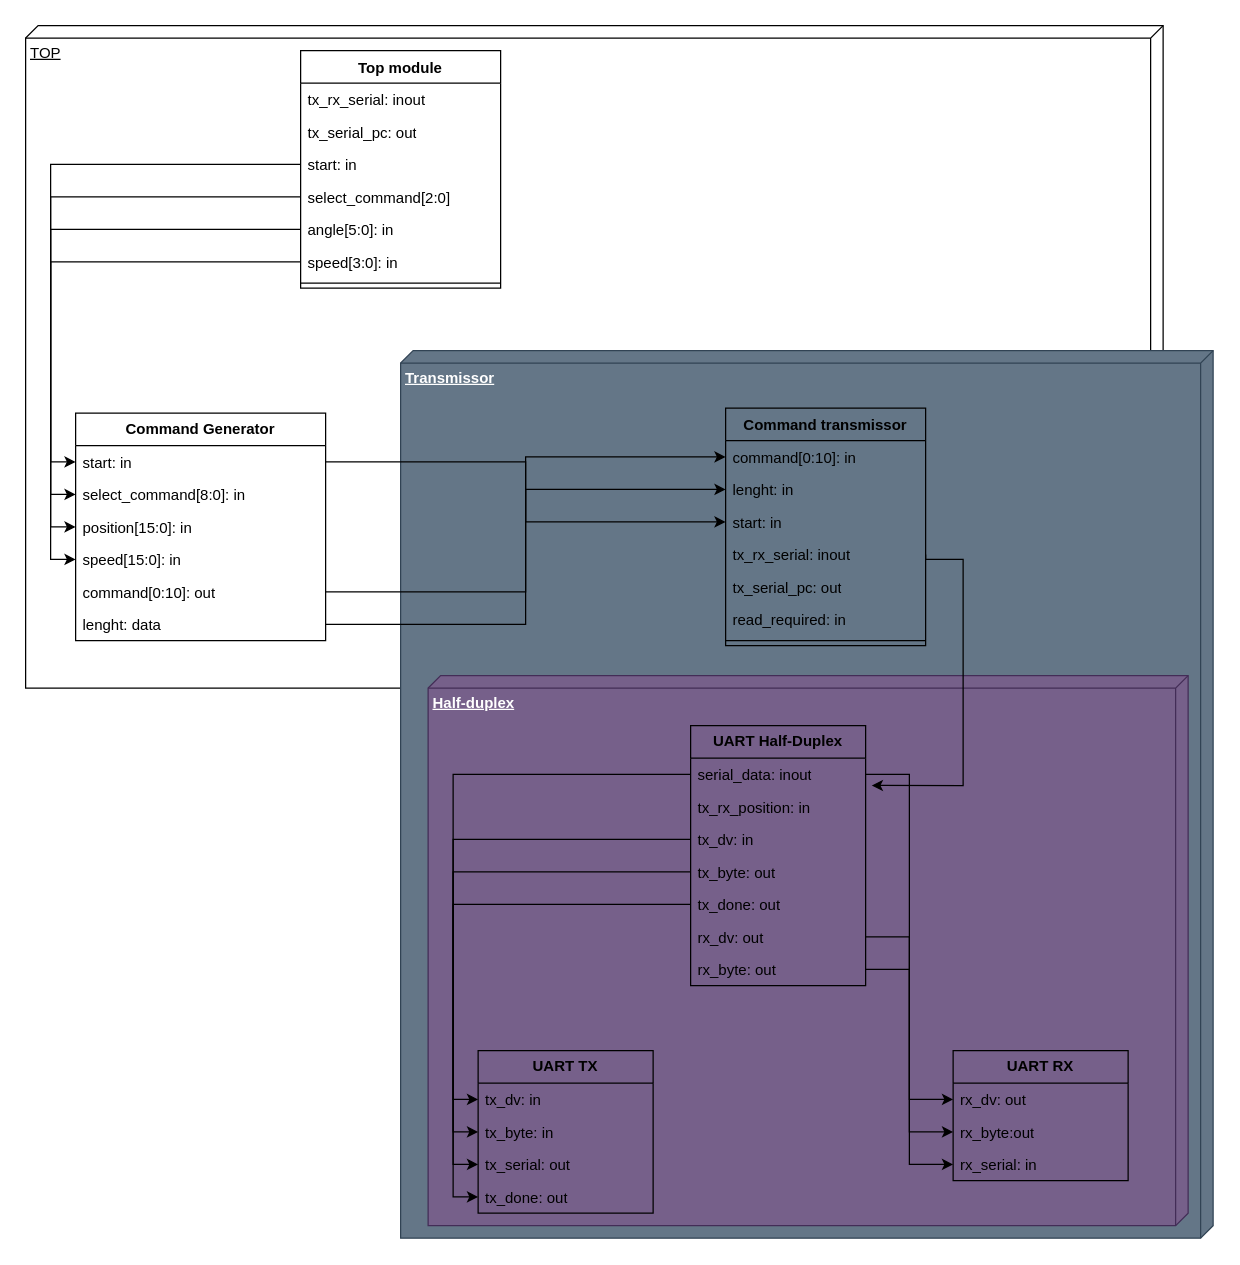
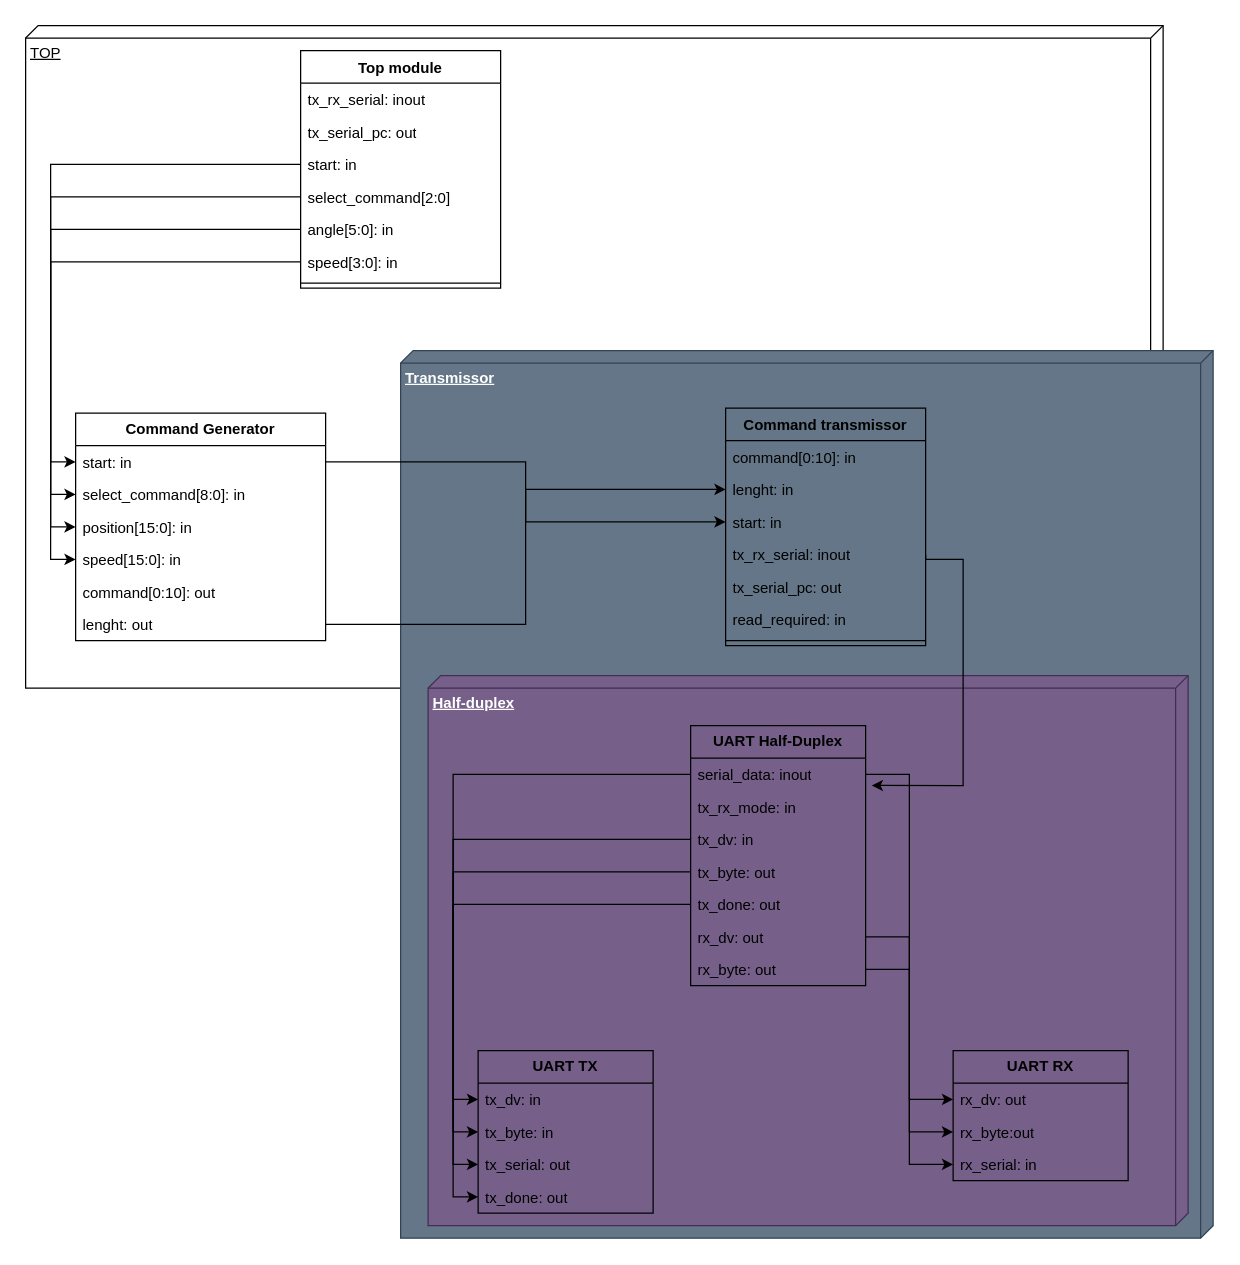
edge "command[0:10]: out" -> "command[0:10]: in": removed
node "lenght: data": label "lenght: data" -> "lenght: out"
node "tx_rx_position: in": label "tx_rx_position: in" -> "tx_rx_mode: in"
